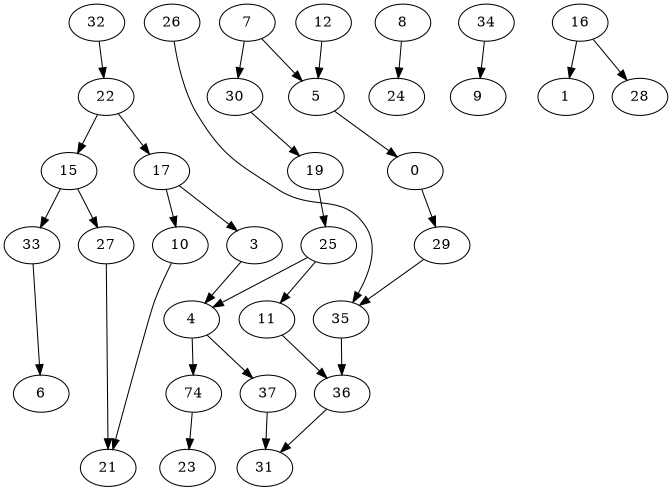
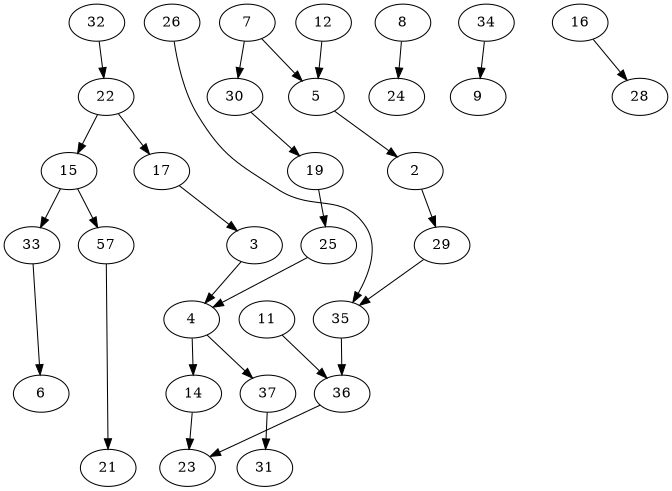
node "1": removed
node "0": label "0" -> "2"
node "27": label "27" -> "57"
node "10": removed
edge "25" -> "11": removed
node "74": label "74" -> "14"
edge "36" -> "31": now "36" -> "23"
